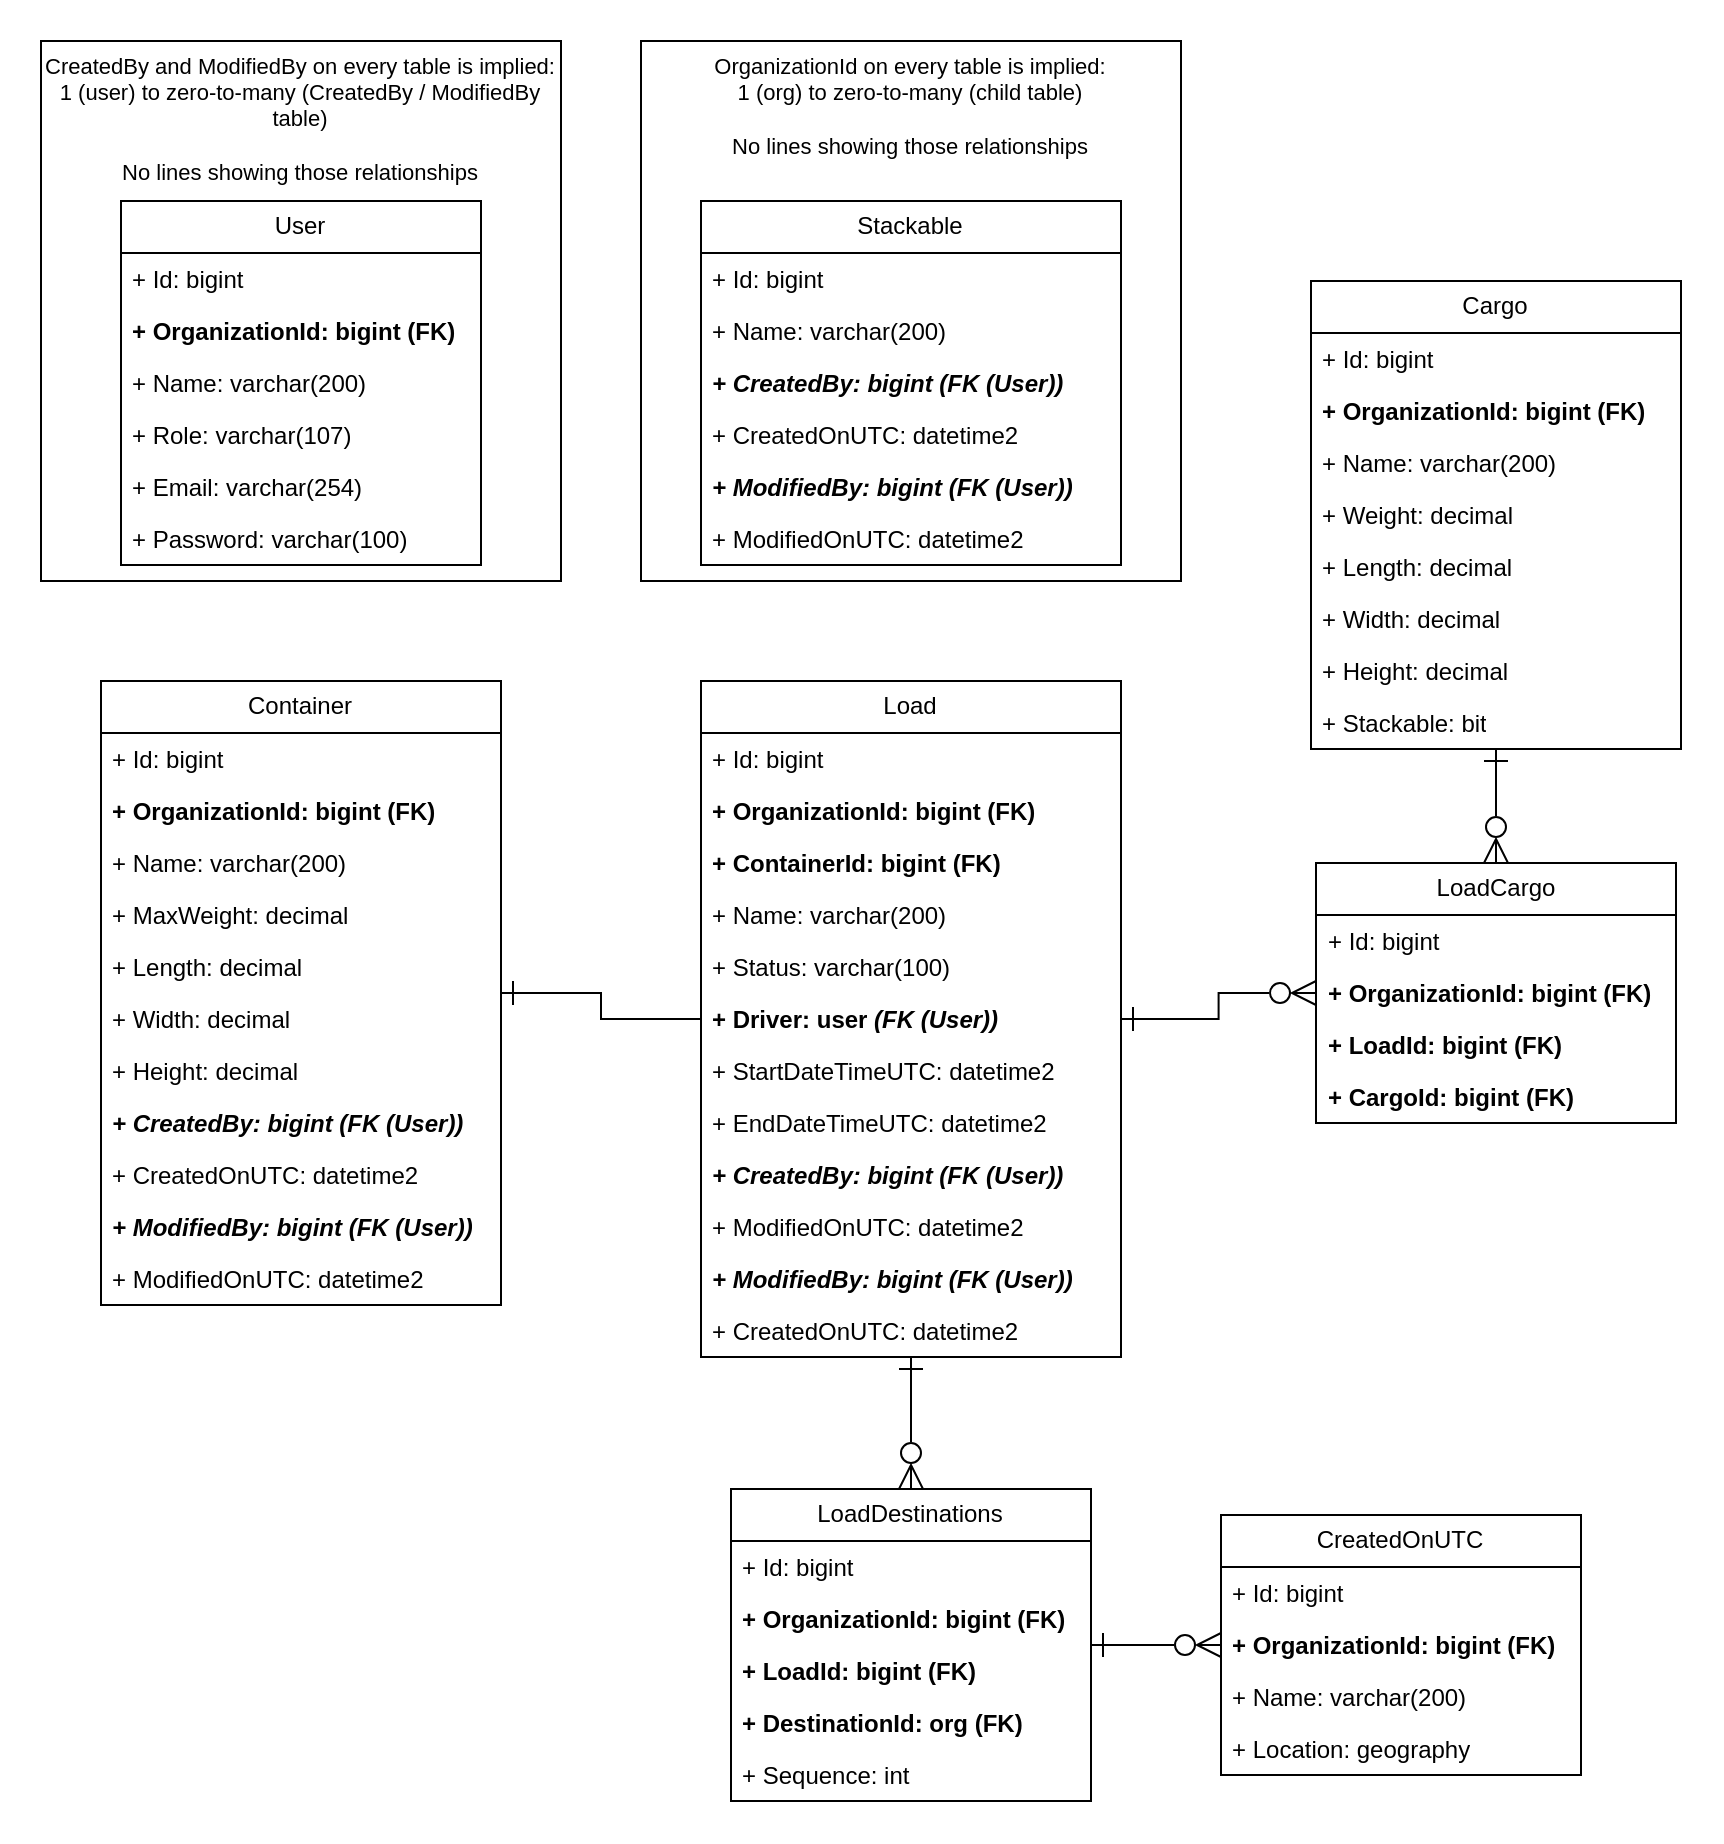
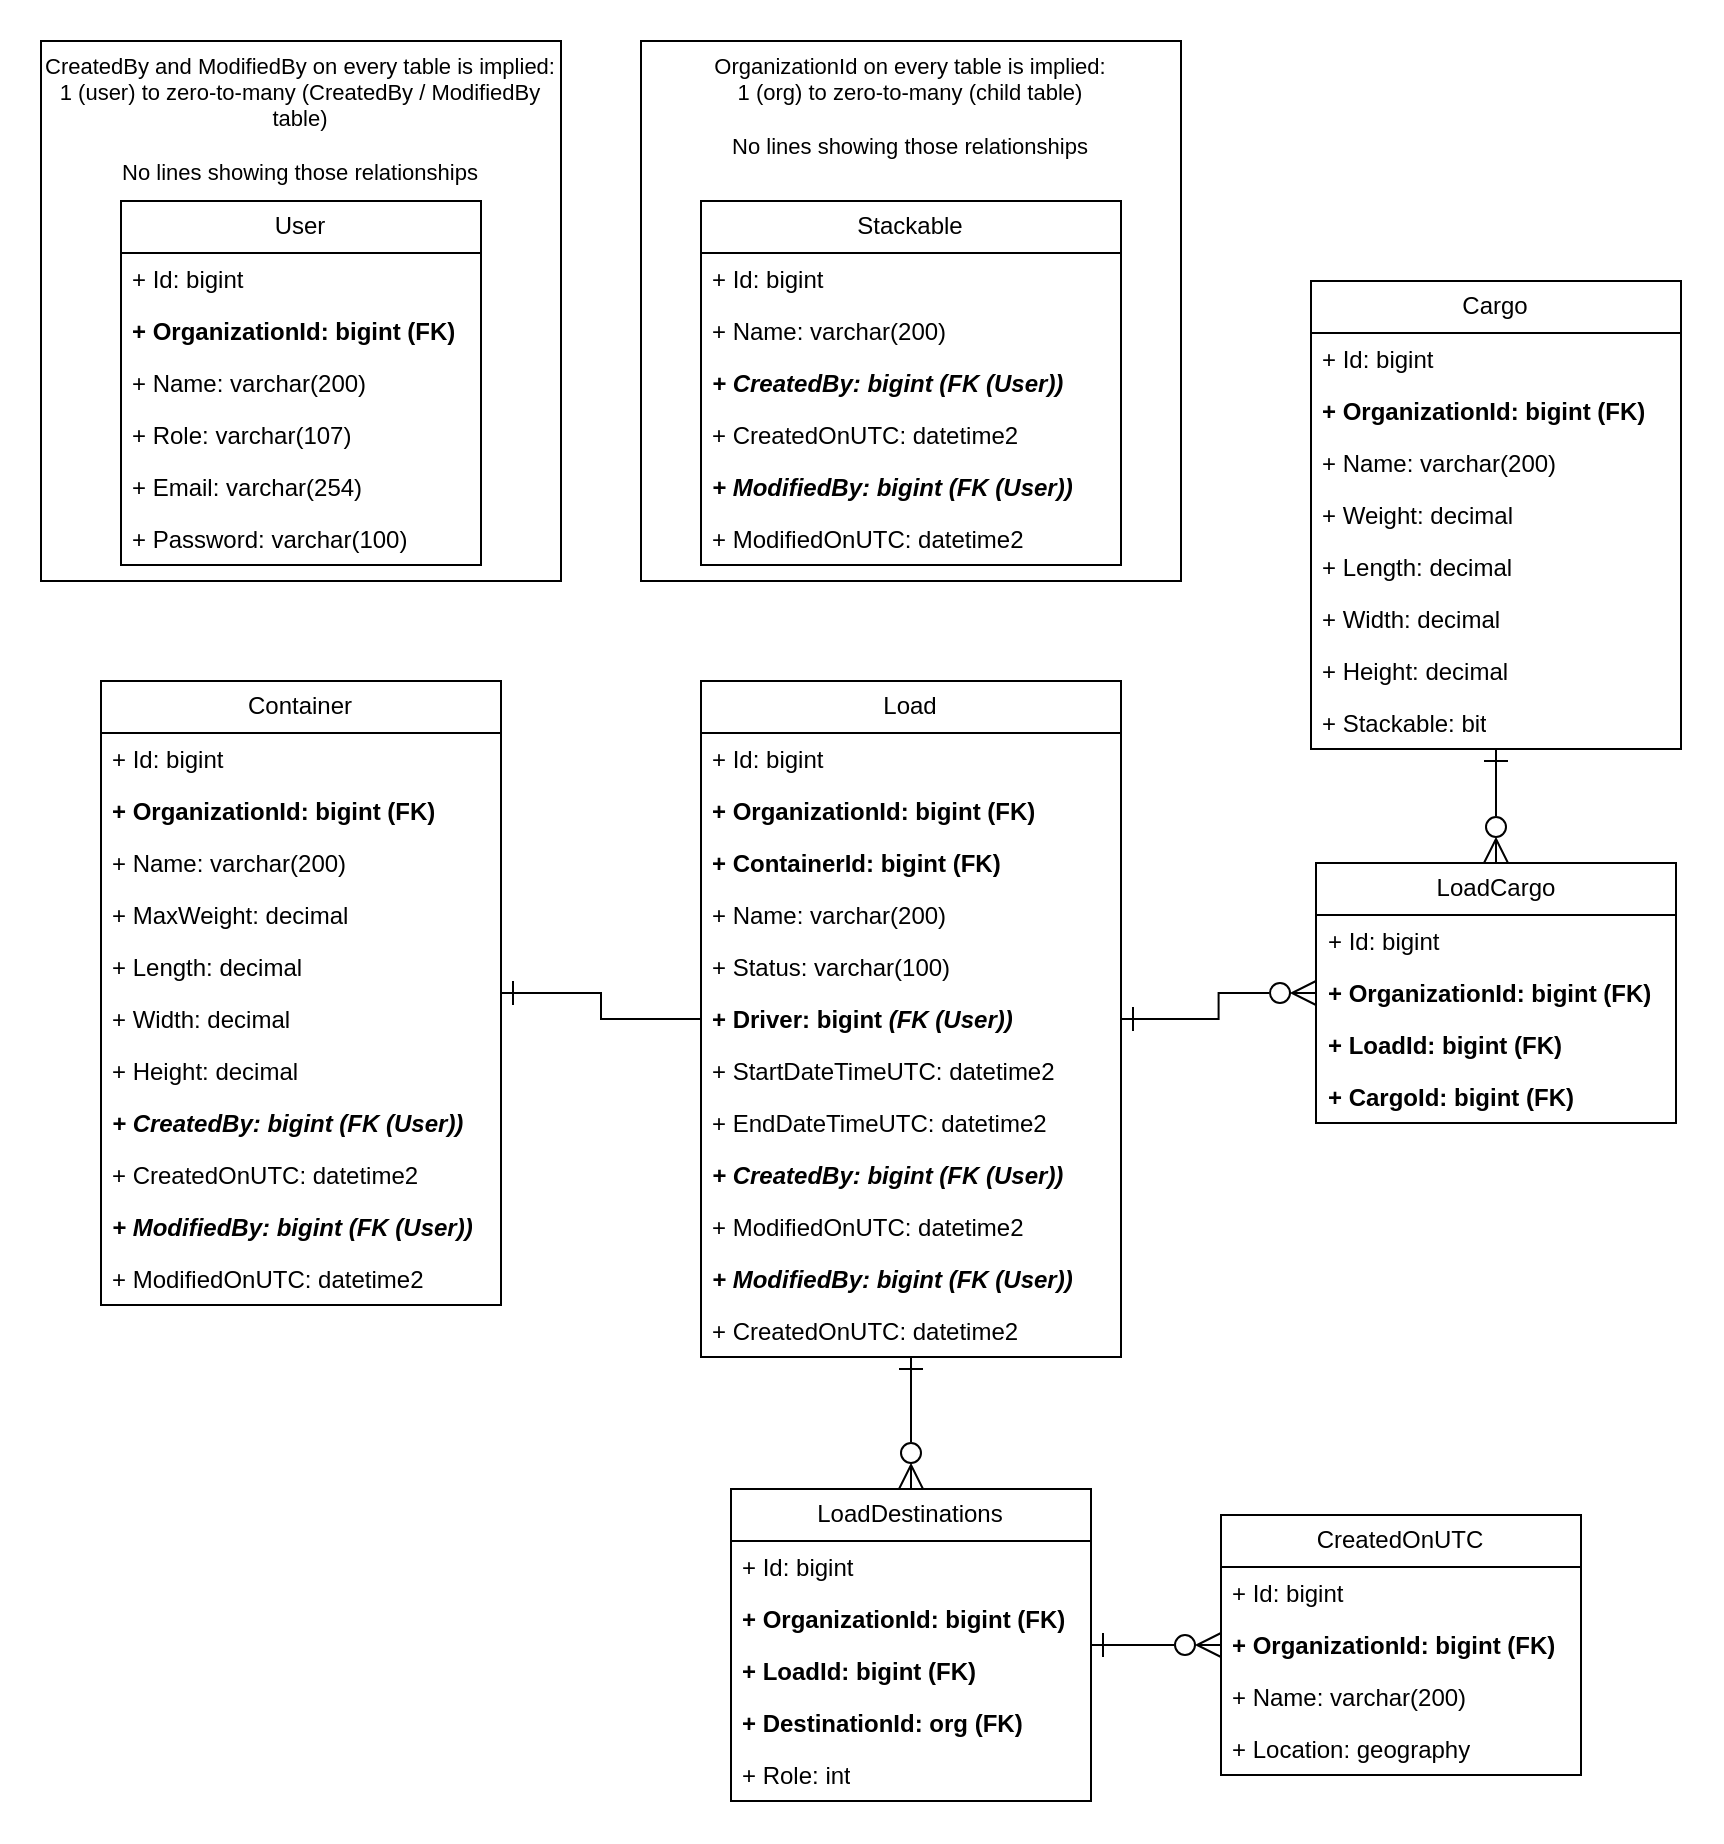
node "+ Driver: user (FK (User))": label "+ Driver: user (FK (User))" -> "+ Driver: bigint (FK (User))"
node "+ Sequence: int": label "+ Sequence: int" -> "+ Role: int"
